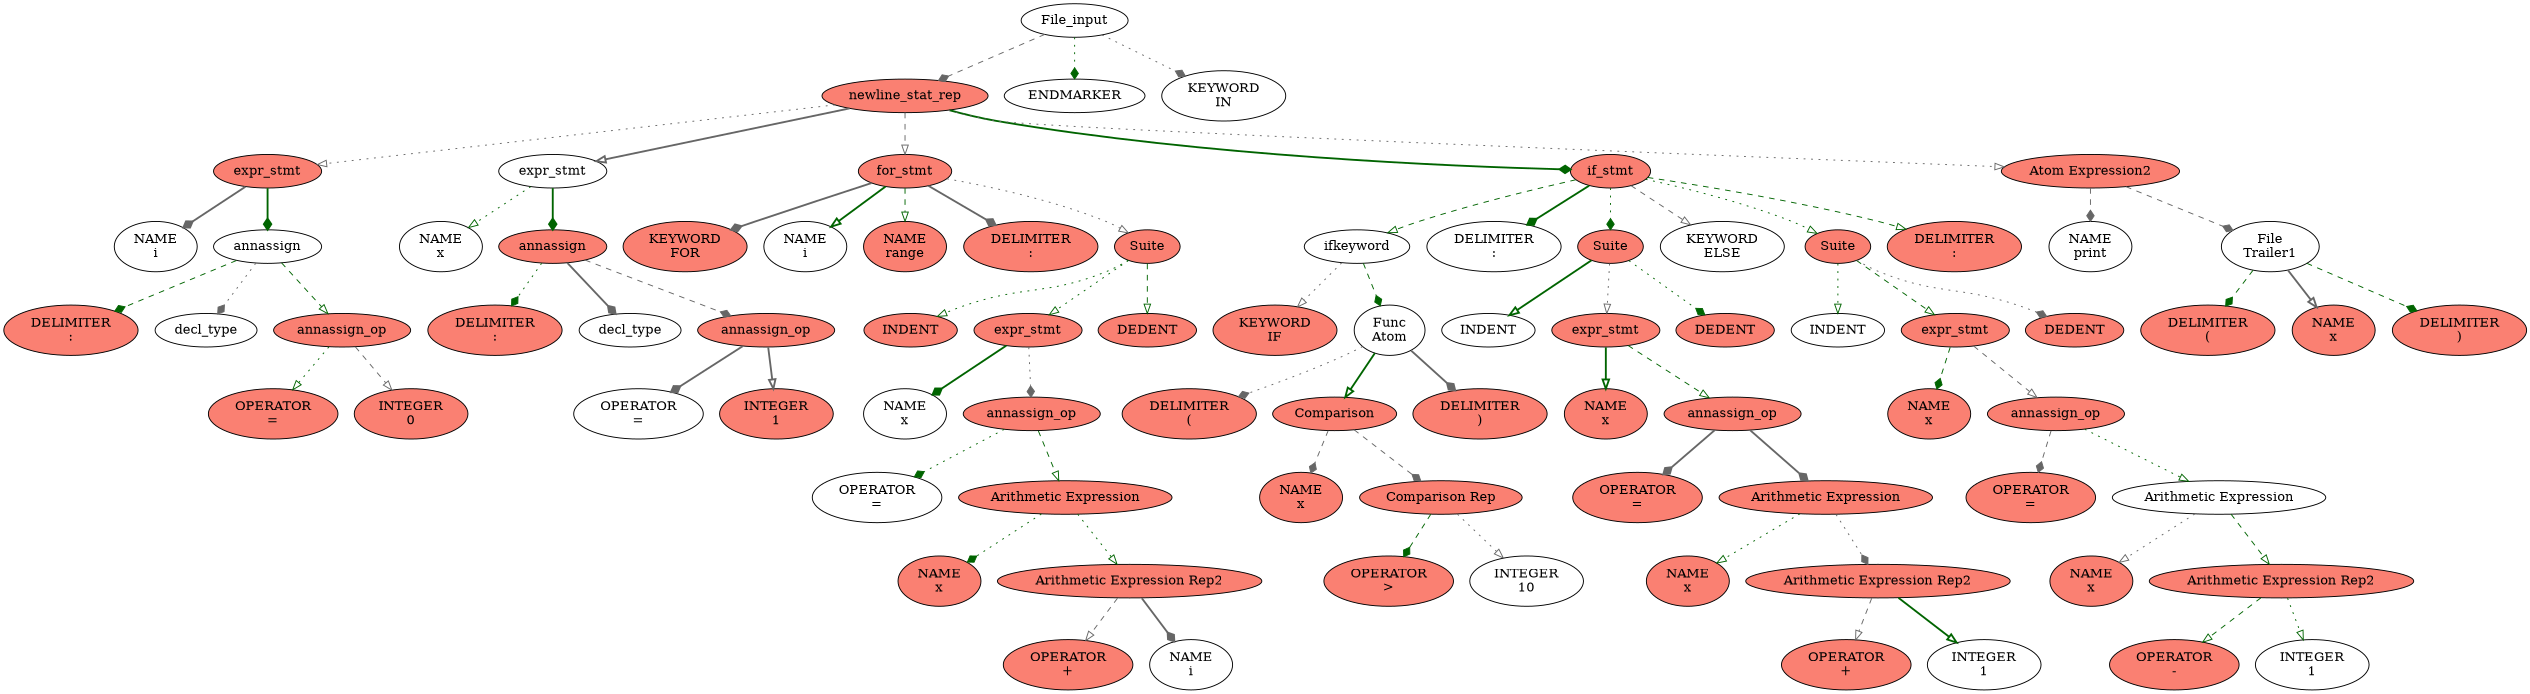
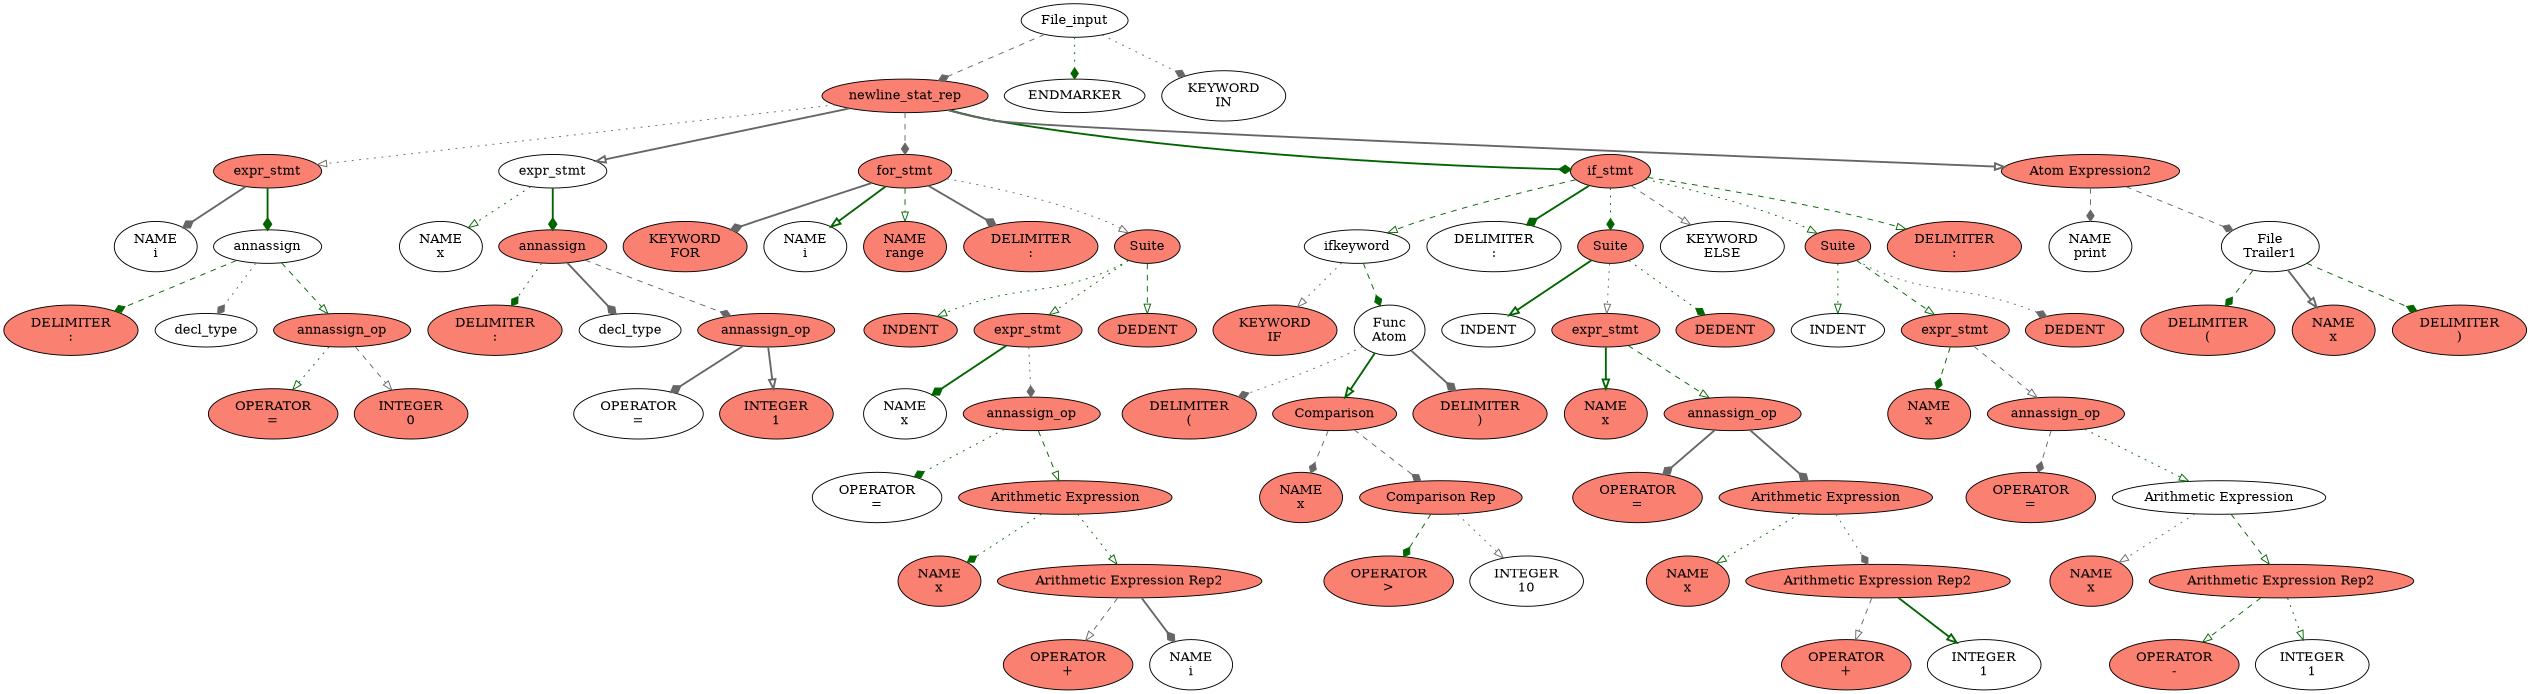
edge "newline_stat_rep" -> "for_stmt": arrowhead onormal -> diamond
edge "newline_stat_rep" -> "Atom Expression2": style dotted -> bold
